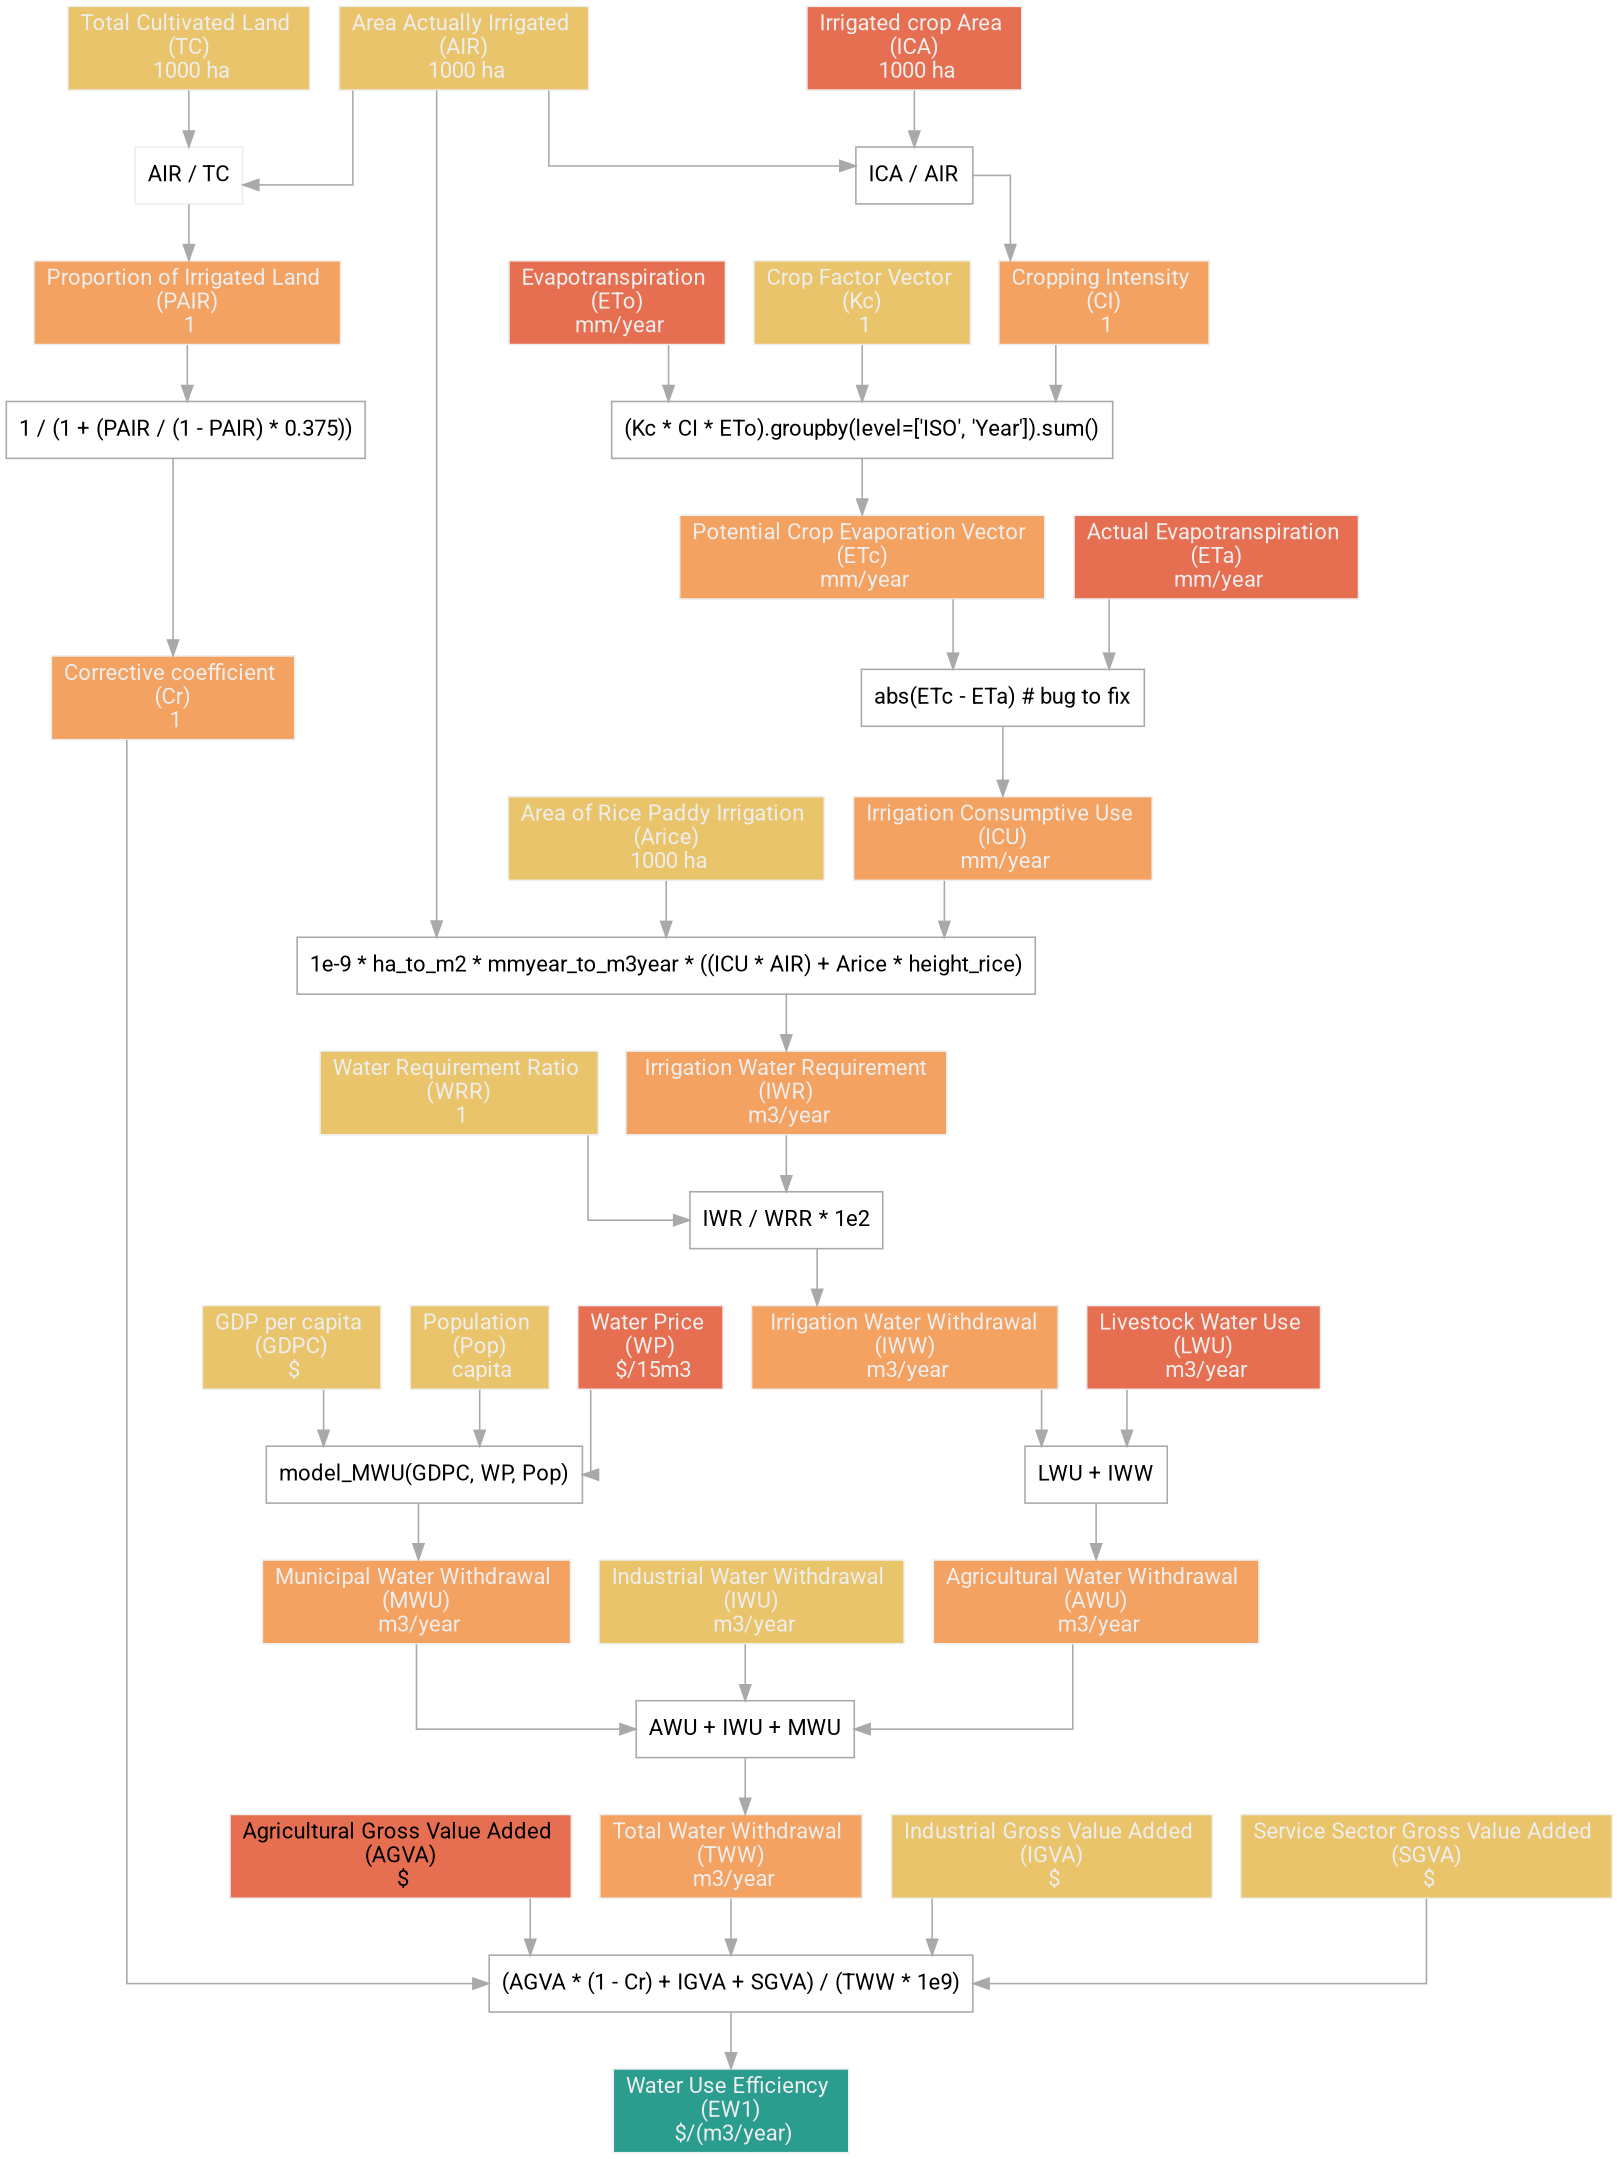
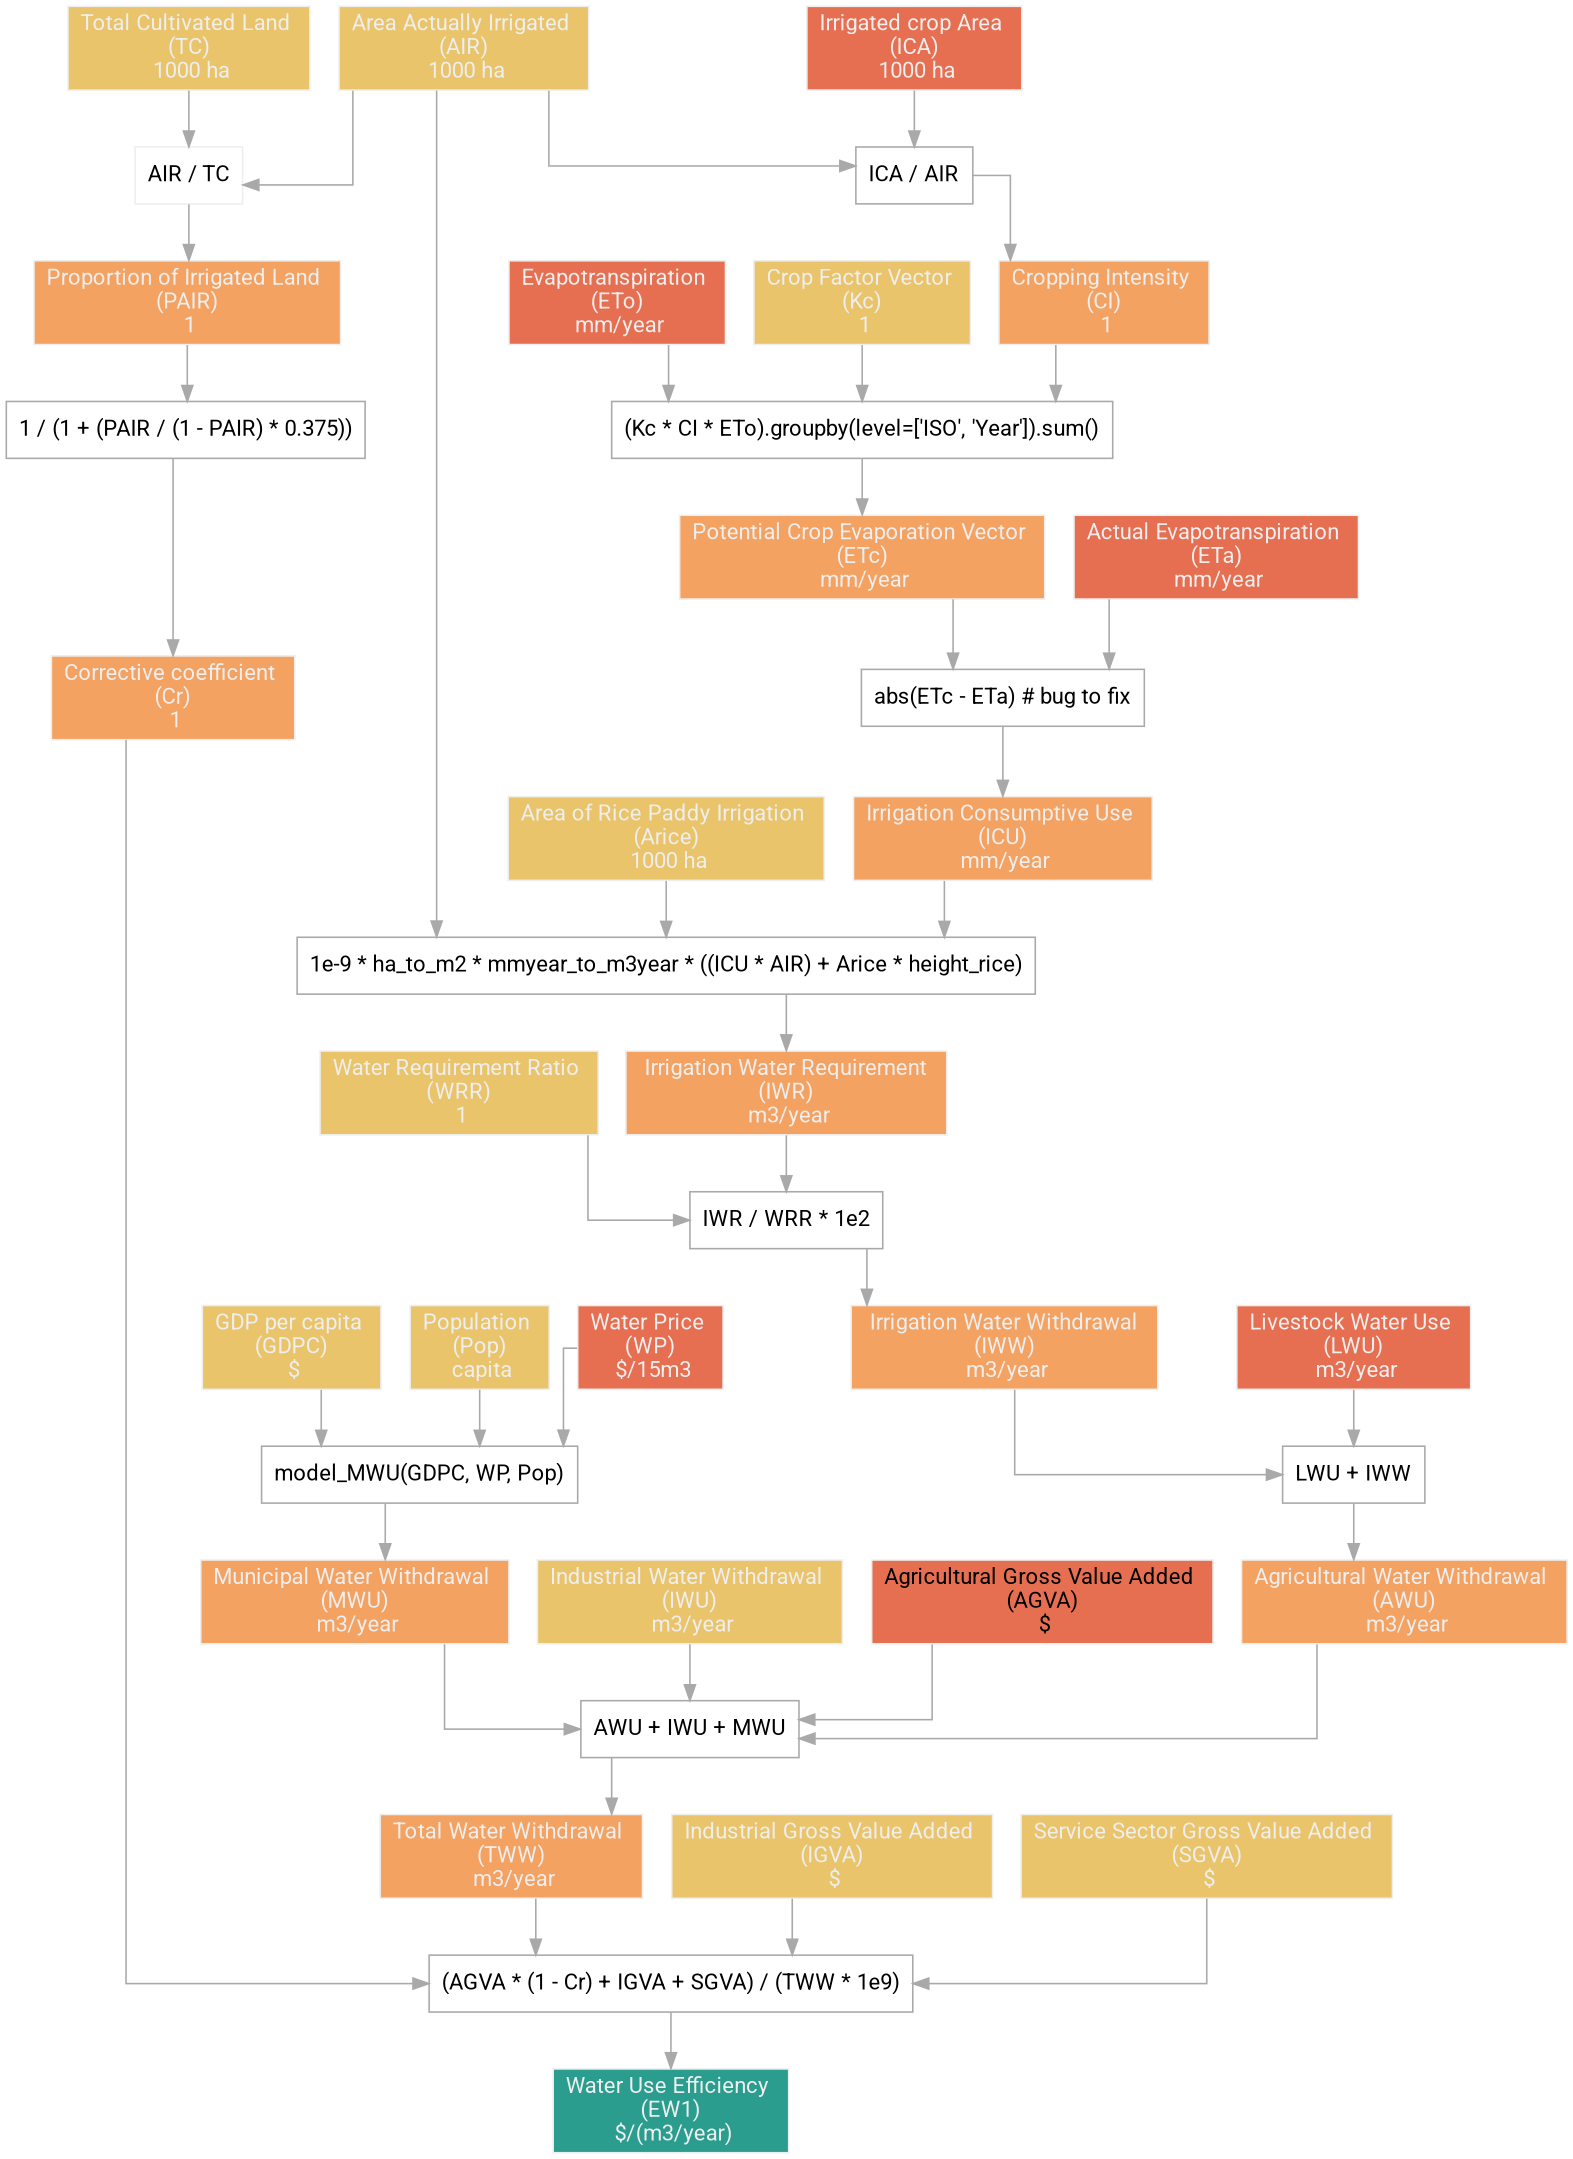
edge "Agricultural Gross Value Added (AGVA) $" -> "(AGVA * (1 - Cr) + IGVA + SGVA) / (TWW * 1e9)": now "Agricultural Gross Value Added (AGVA) $" -> "AWU + IWU + MWU"
